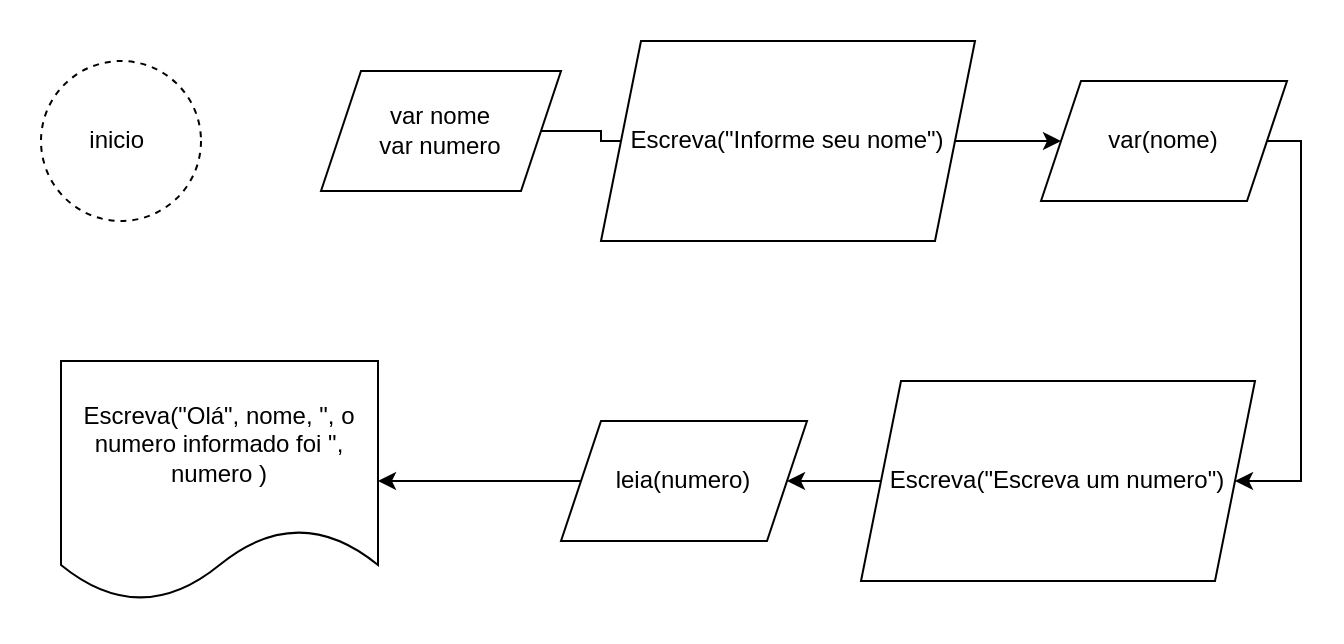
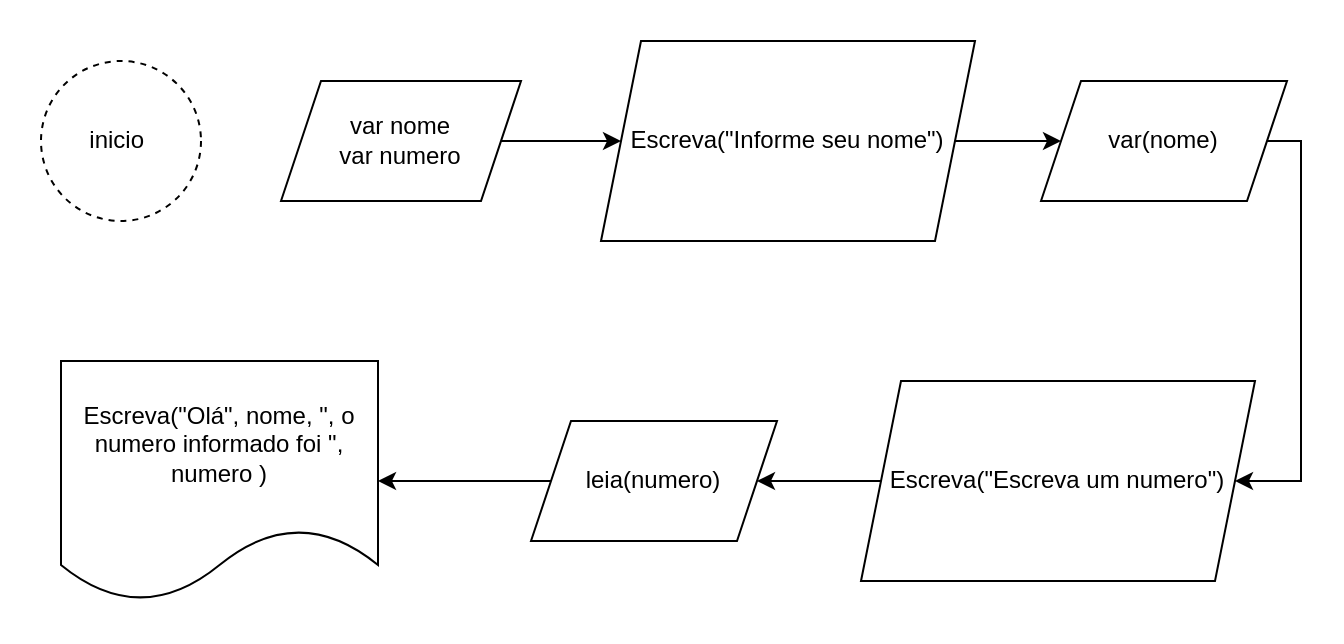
node "var nome var numero": moved (441, 131) -> (401, 141)
node "leia(numero)": moved (684, 481) -> (654, 481)
